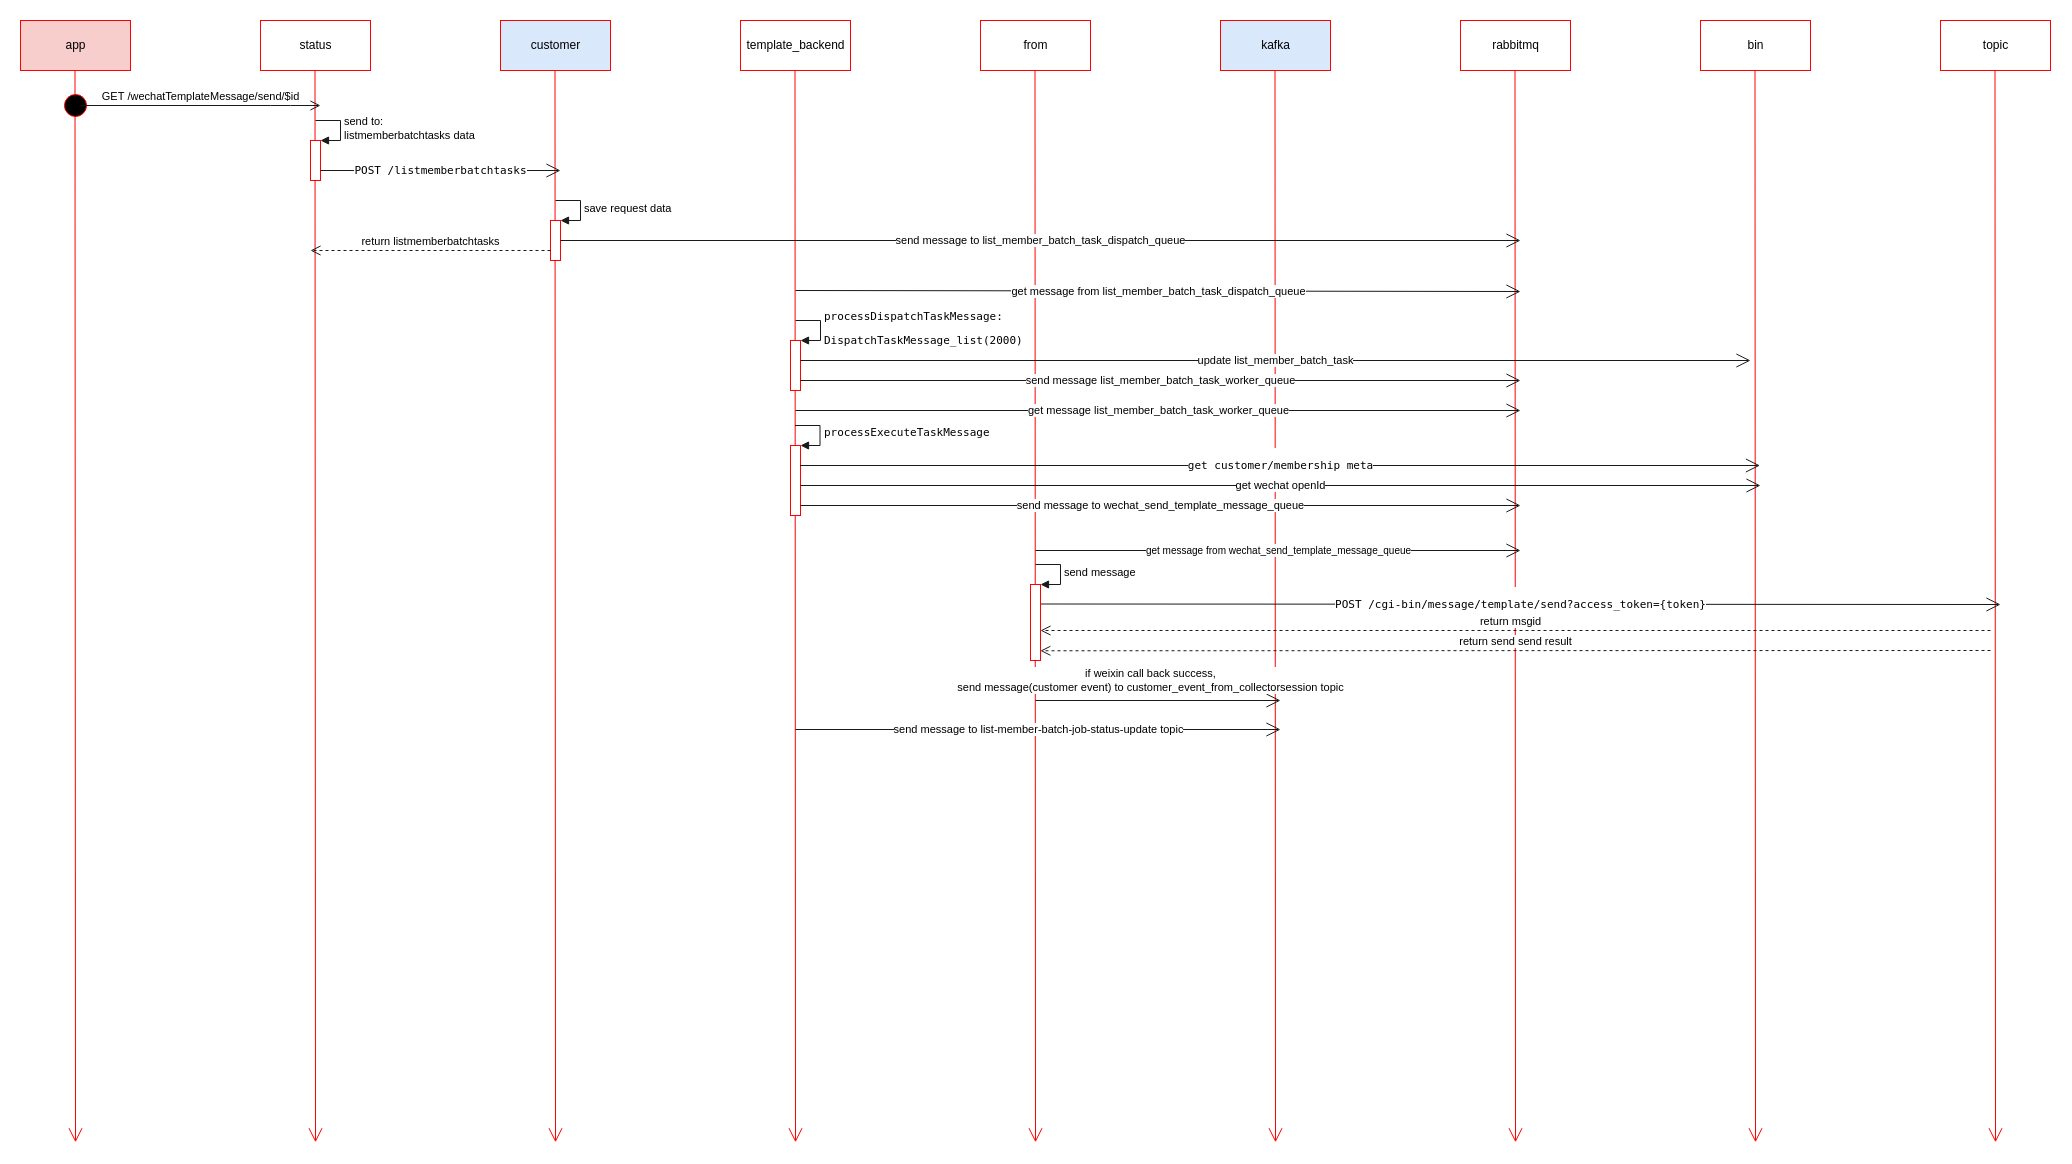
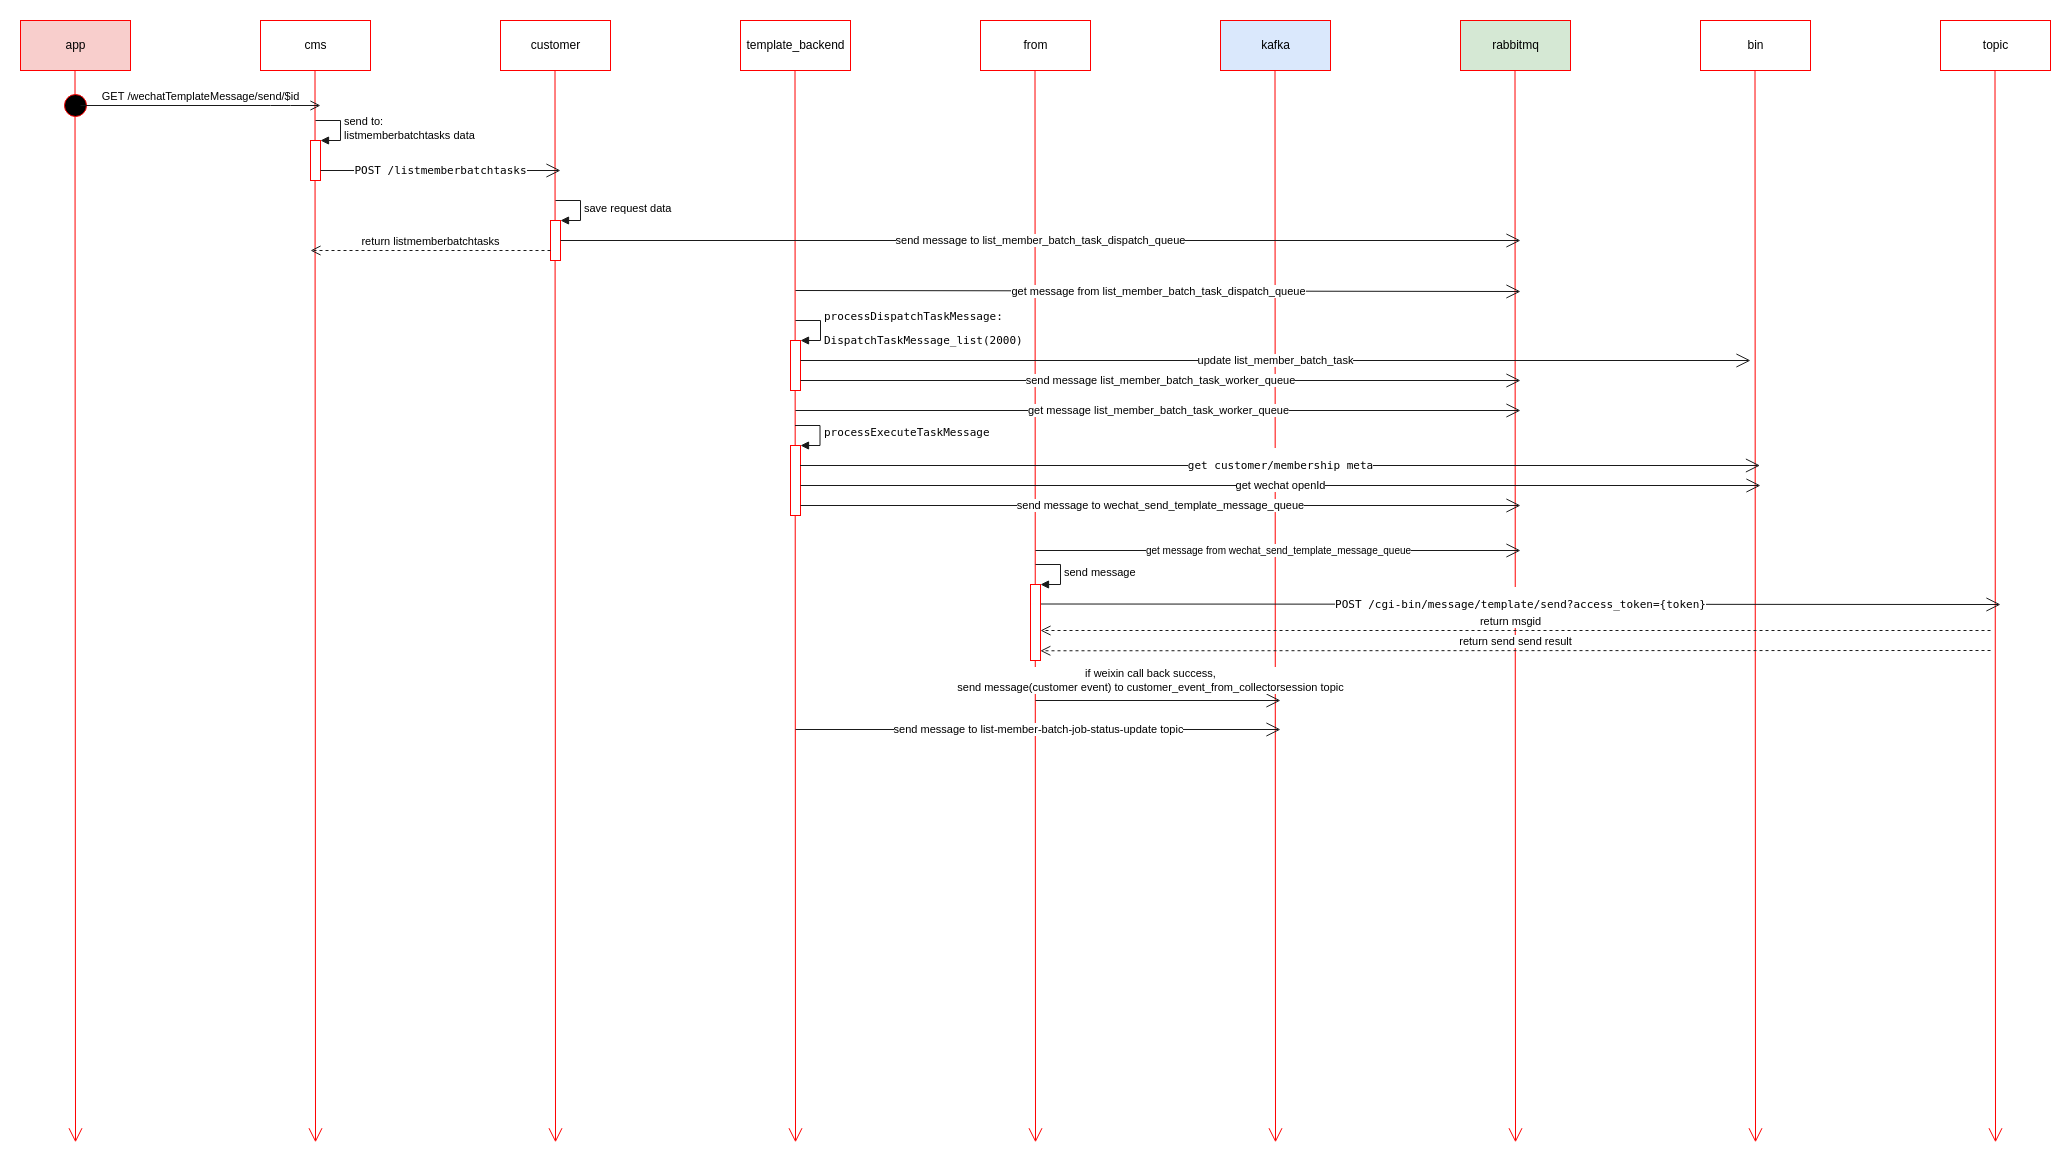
node "status": label "status" -> "cms"
node "customer": fillcolor #dae8fc -> #ffffff
node "rabbitmq": fillcolor #ffffff -> #d5e8d4
